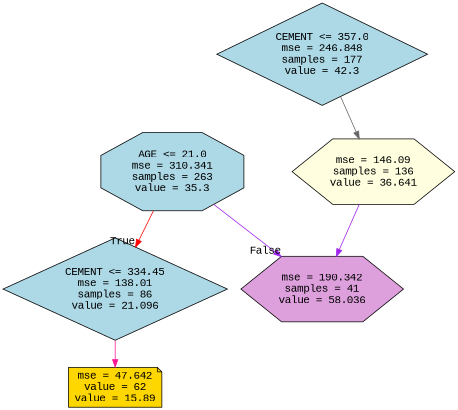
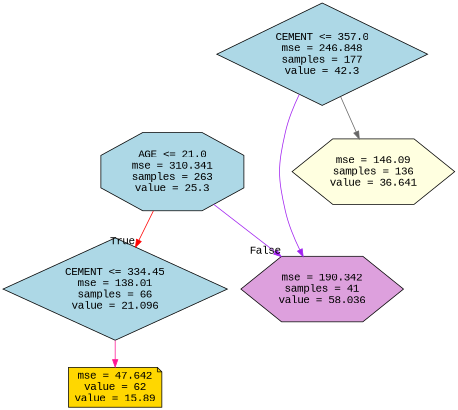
node "AGE <= 21.0 mse = 310.341 samples = 263 value = 35.3": label "AGE <= 21.0 mse = 310.341 samples = 263 value = 35.3" -> "AGE <= 21.0 mse = 310.341 samples = 263 value = 25.3"
edge "mse = 146.09 samples = 136 value = 36.641" -> "mse = 190.342 samples = 41 value = 58.036": now "CEMENT <= 357.0 mse = 246.848 samples = 177 value = 42.3" -> "mse = 190.342 samples = 41 value = 58.036"
node "CEMENT <= 334.45 mse = 138.01 samples = 86 value = 21.096": label "CEMENT <= 334.45 mse = 138.01 samples = 86 value = 21.096" -> "CEMENT <= 334.45 mse = 138.01 samples = 66 value = 21.096"
